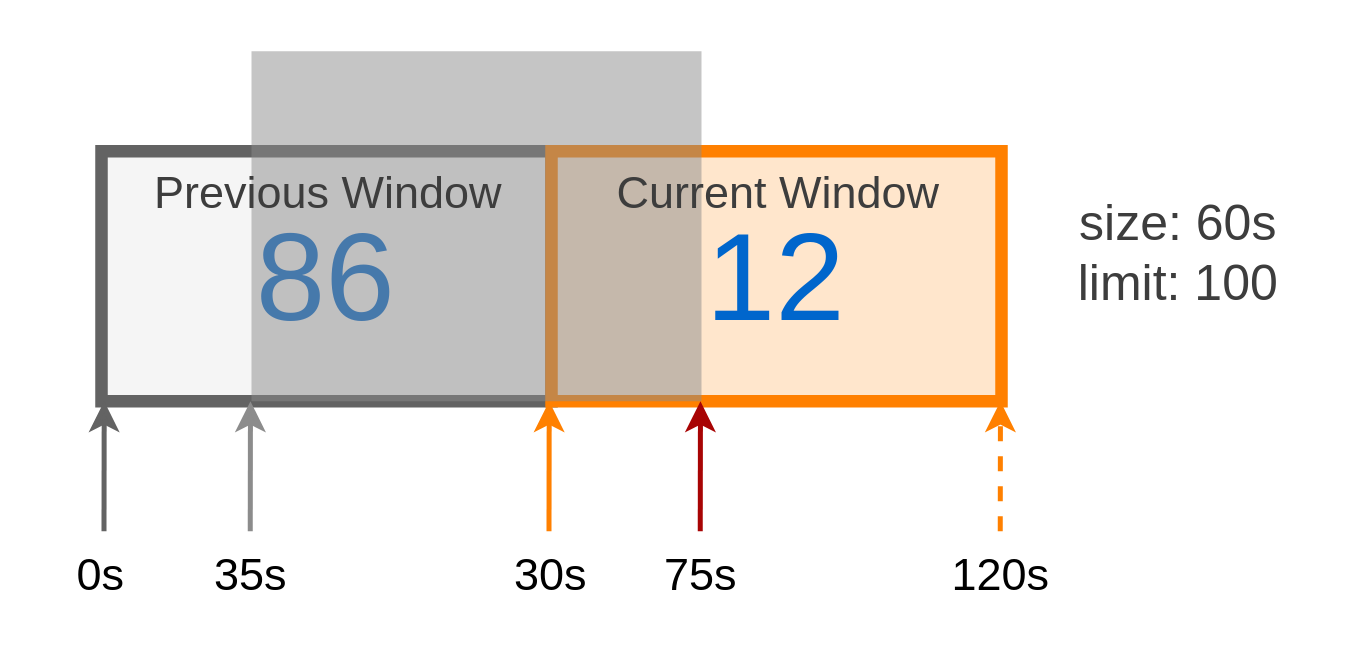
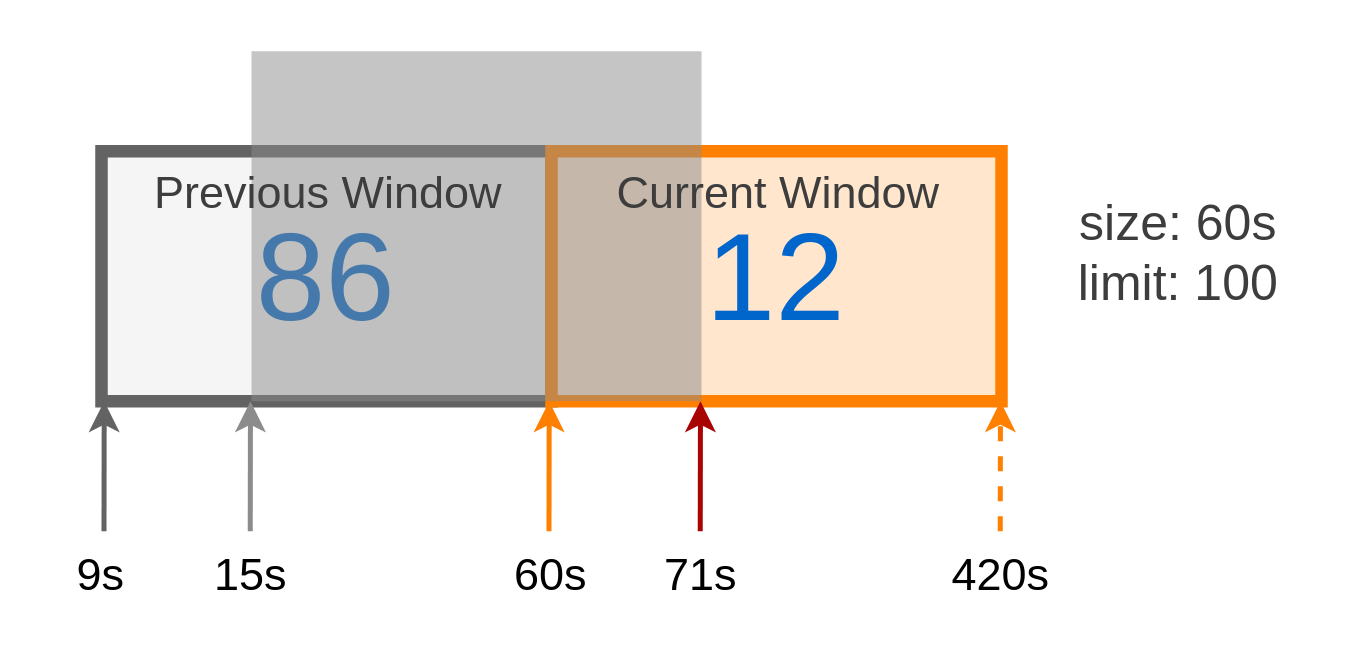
node "0s": label "0s" -> "9s"
node "35s": label "35s" -> "15s"
node "30s": label "30s" -> "60s"
node "75s": label "75s" -> "71s"
node "120s": label "120s" -> "420s"
